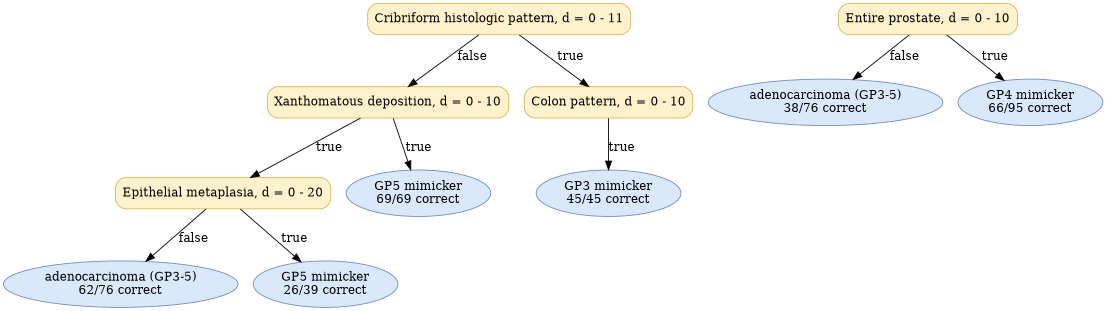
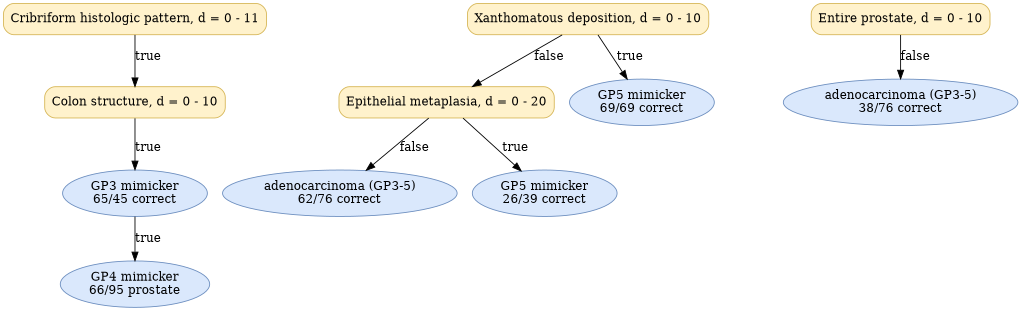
edge "Entire prostate, d = 0 - 10" -> "GP4 mimicker": now "GP3 mimicker" -> "GP4 mimicker"
edge "Cribriform histologic pattern, d = 0 - 11" -> "Xanthomatous deposition, d = 0 - 10": removed, label "false"
node "Colon pattern, d = 0 - 10": label "Colon pattern, d = 0 - 10" -> "Colon structure, d = 0 - 10"
node "GP4 mimicker": text "66/95 correct" -> "66/95 prostate"
edge "Xanthomatous deposition, d = 0 - 10" -> "Epithelial metaplasia, d = 0 - 20": label "true" -> "false"
node "GP3 mimicker": text "45/45 correct" -> "65/45 correct"
